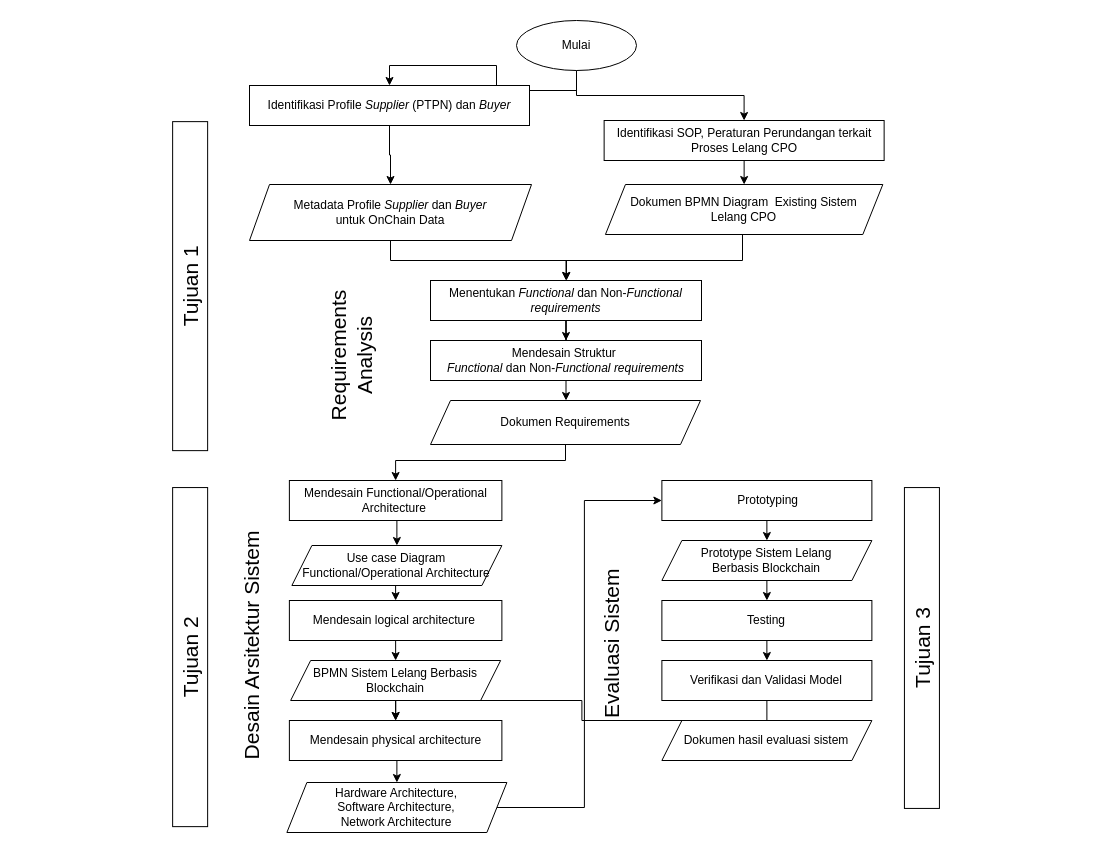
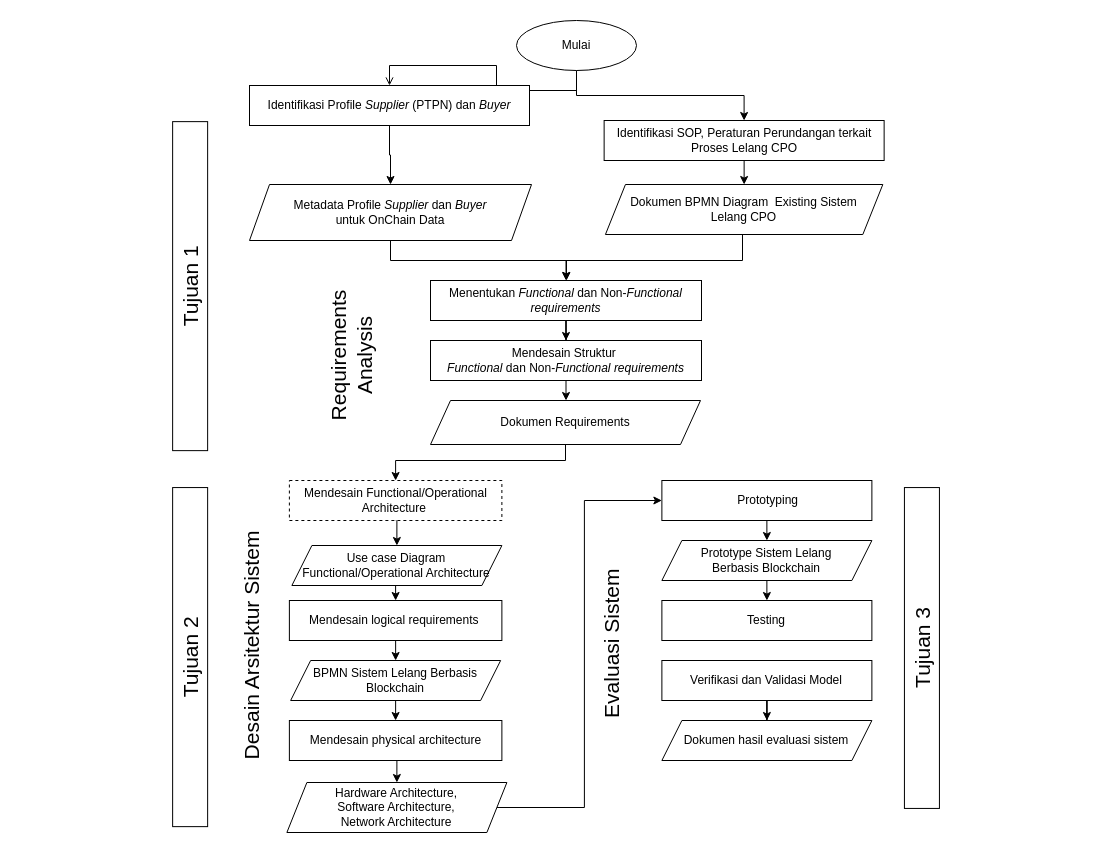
edge "Mulai" -> "Identifikasi Profile Supplier (PTPN) dan Buyer": arrowhead classic -> open
node "Mendesain Functional/Operational Architecture": style solid -> dashed
node "Mendesain logical architecture": label "Mendesain logical architecture" -> "Mendesain logical requirements"
edge "Testing" -> "Verifikasi dan Validasi Model": removed
edge "Verifikasi dan Validasi Model" -> "Mendesain physical architecture": now "Verifikasi dan Validasi Model" -> "Dokumen hasil evaluasi sistem"
